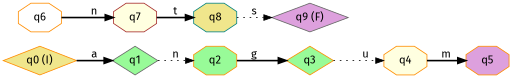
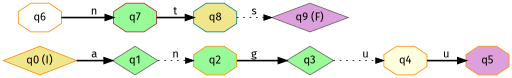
node "q7": fillcolor lightyellow -> palegreen
edge "q4" -> "q5": label "m" -> "u"
node "q3": color darkorange -> gray40
